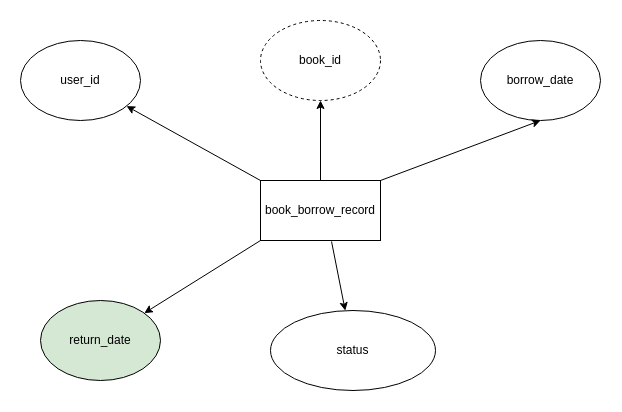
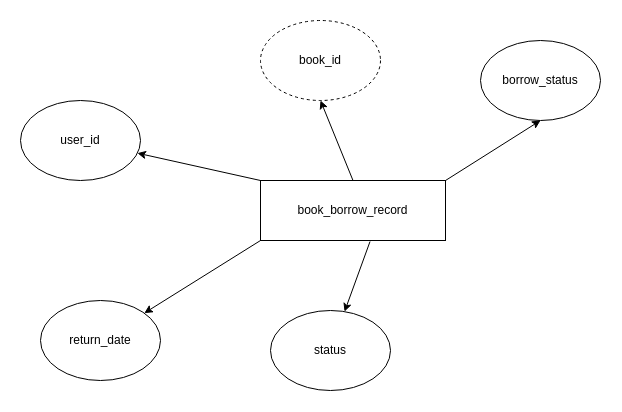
node "user_id": moved (81, 81) -> (81, 141)
node "borrow_date": label "borrow_date" -> "borrow_status"
node "book_borrow_record": size 120x60 -> 185x60
node "return_date": fillcolor #d5e8d4 -> #ffffff
node "status": size 165x80 -> 120x80
